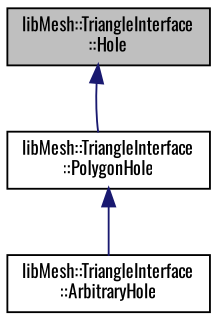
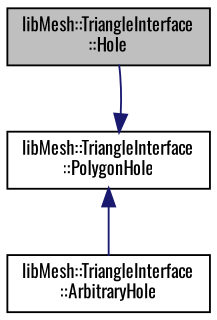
edge "libMesh::TriangleInterface ::PolygonHole" -> "libMesh::TriangleInterface ::Hole": reversed
